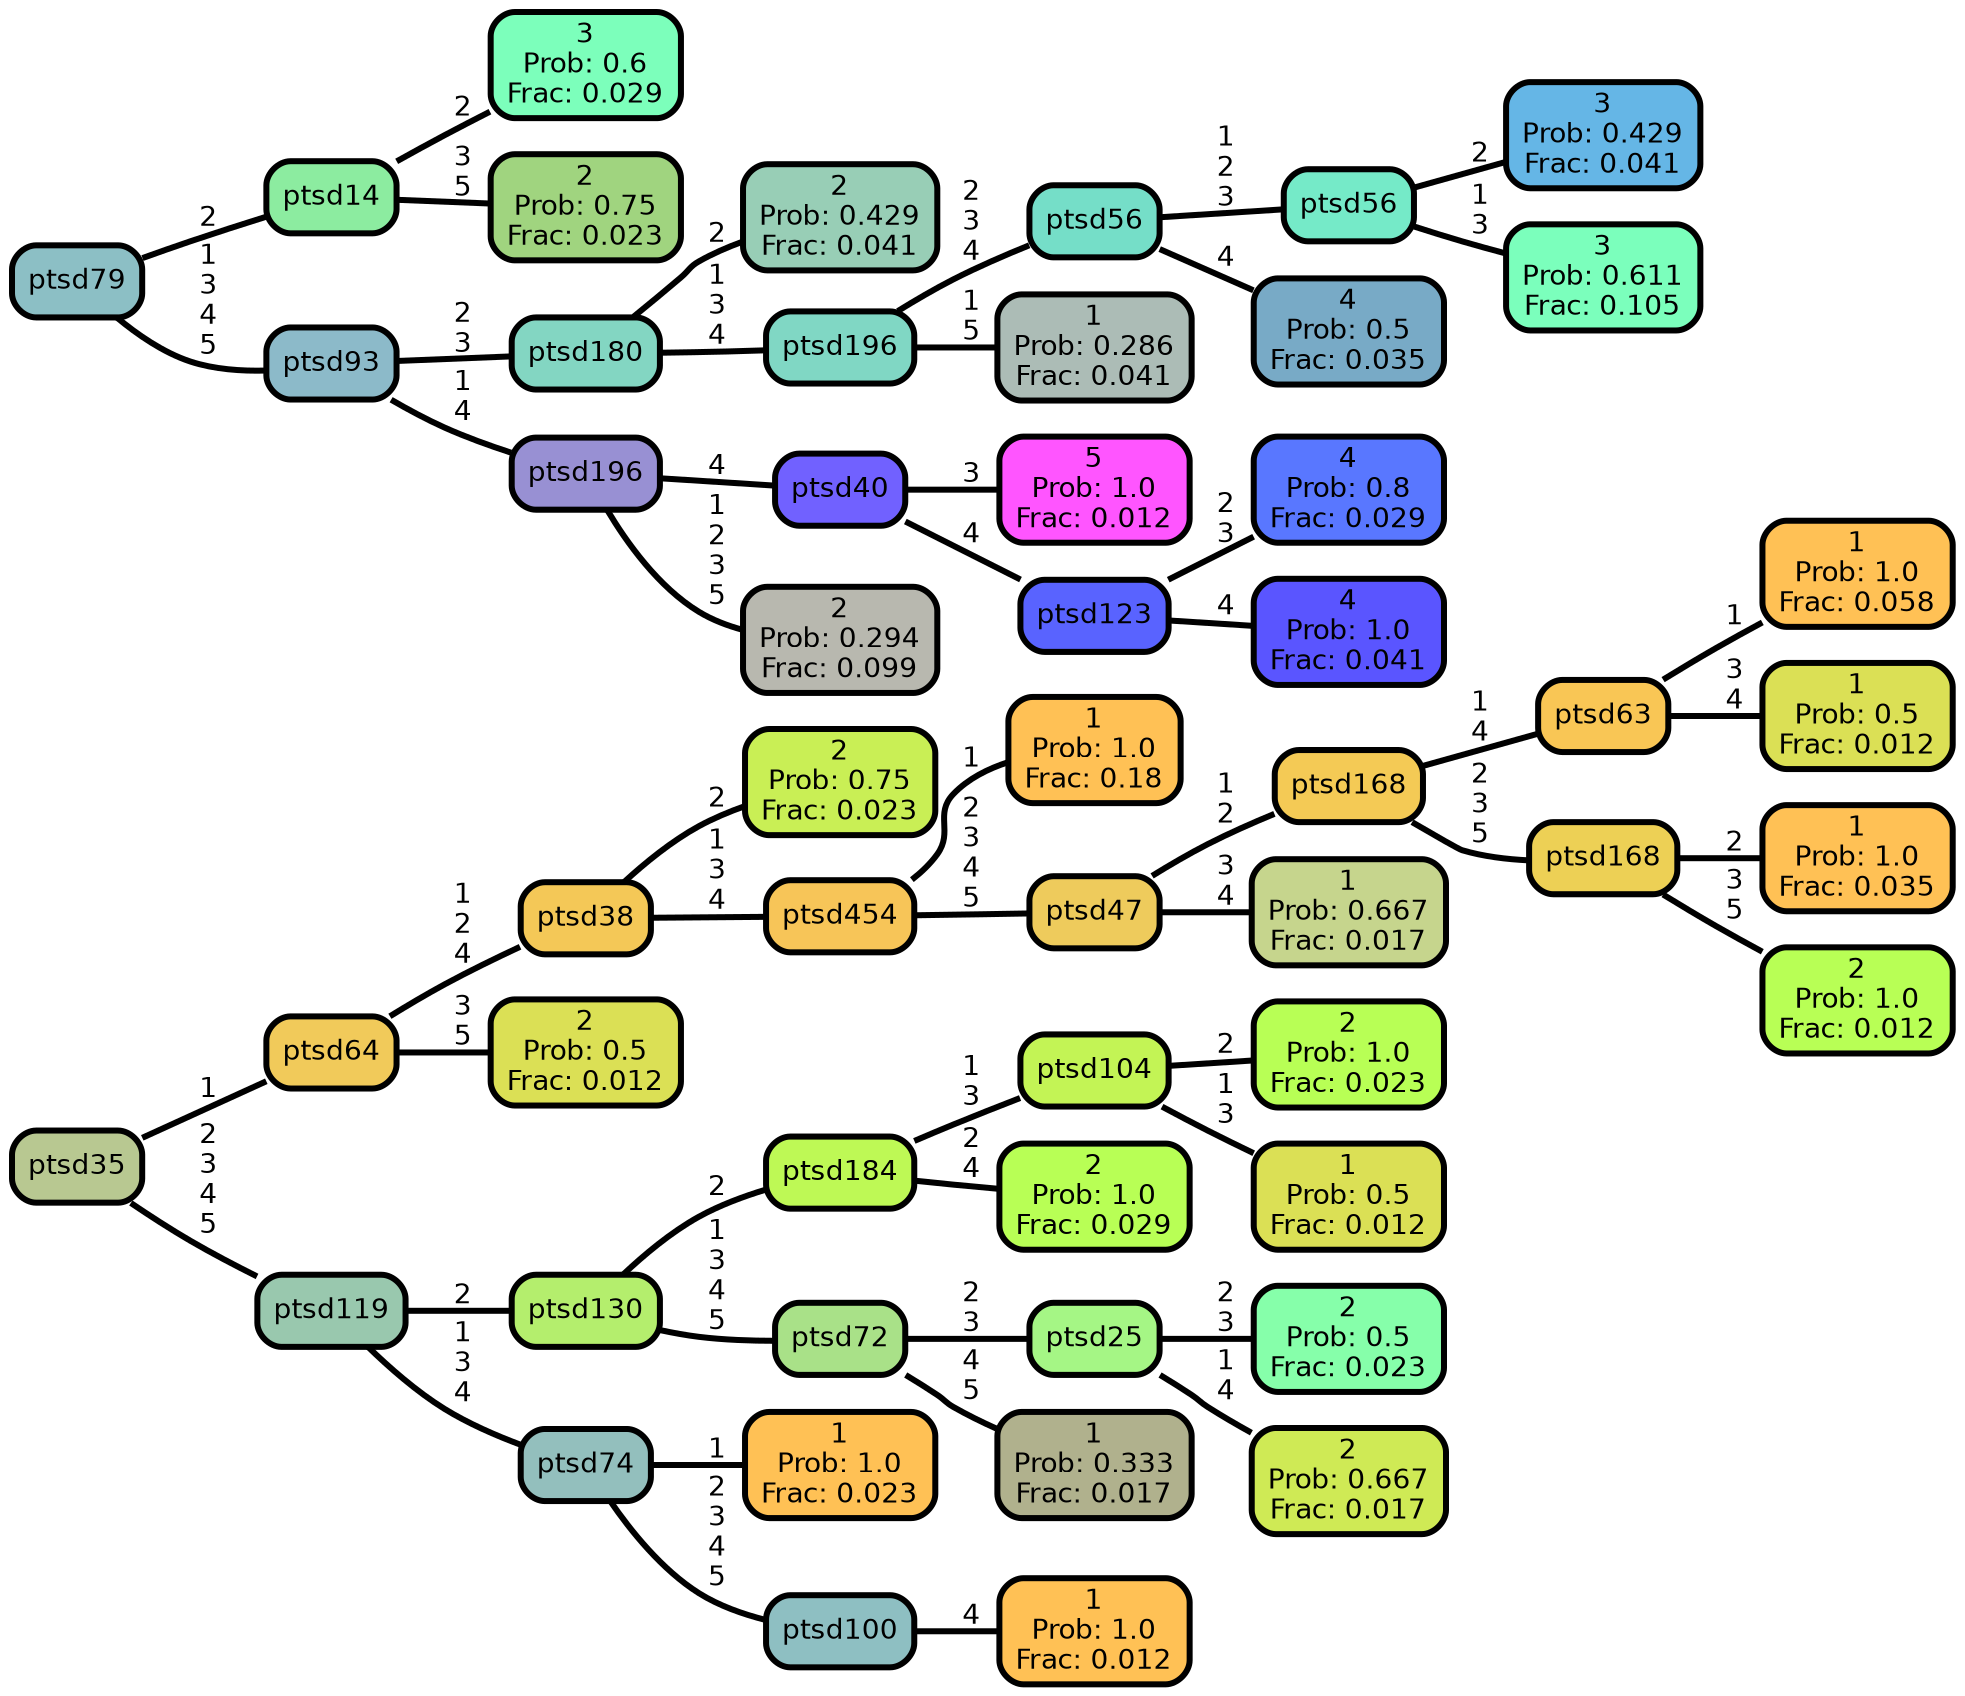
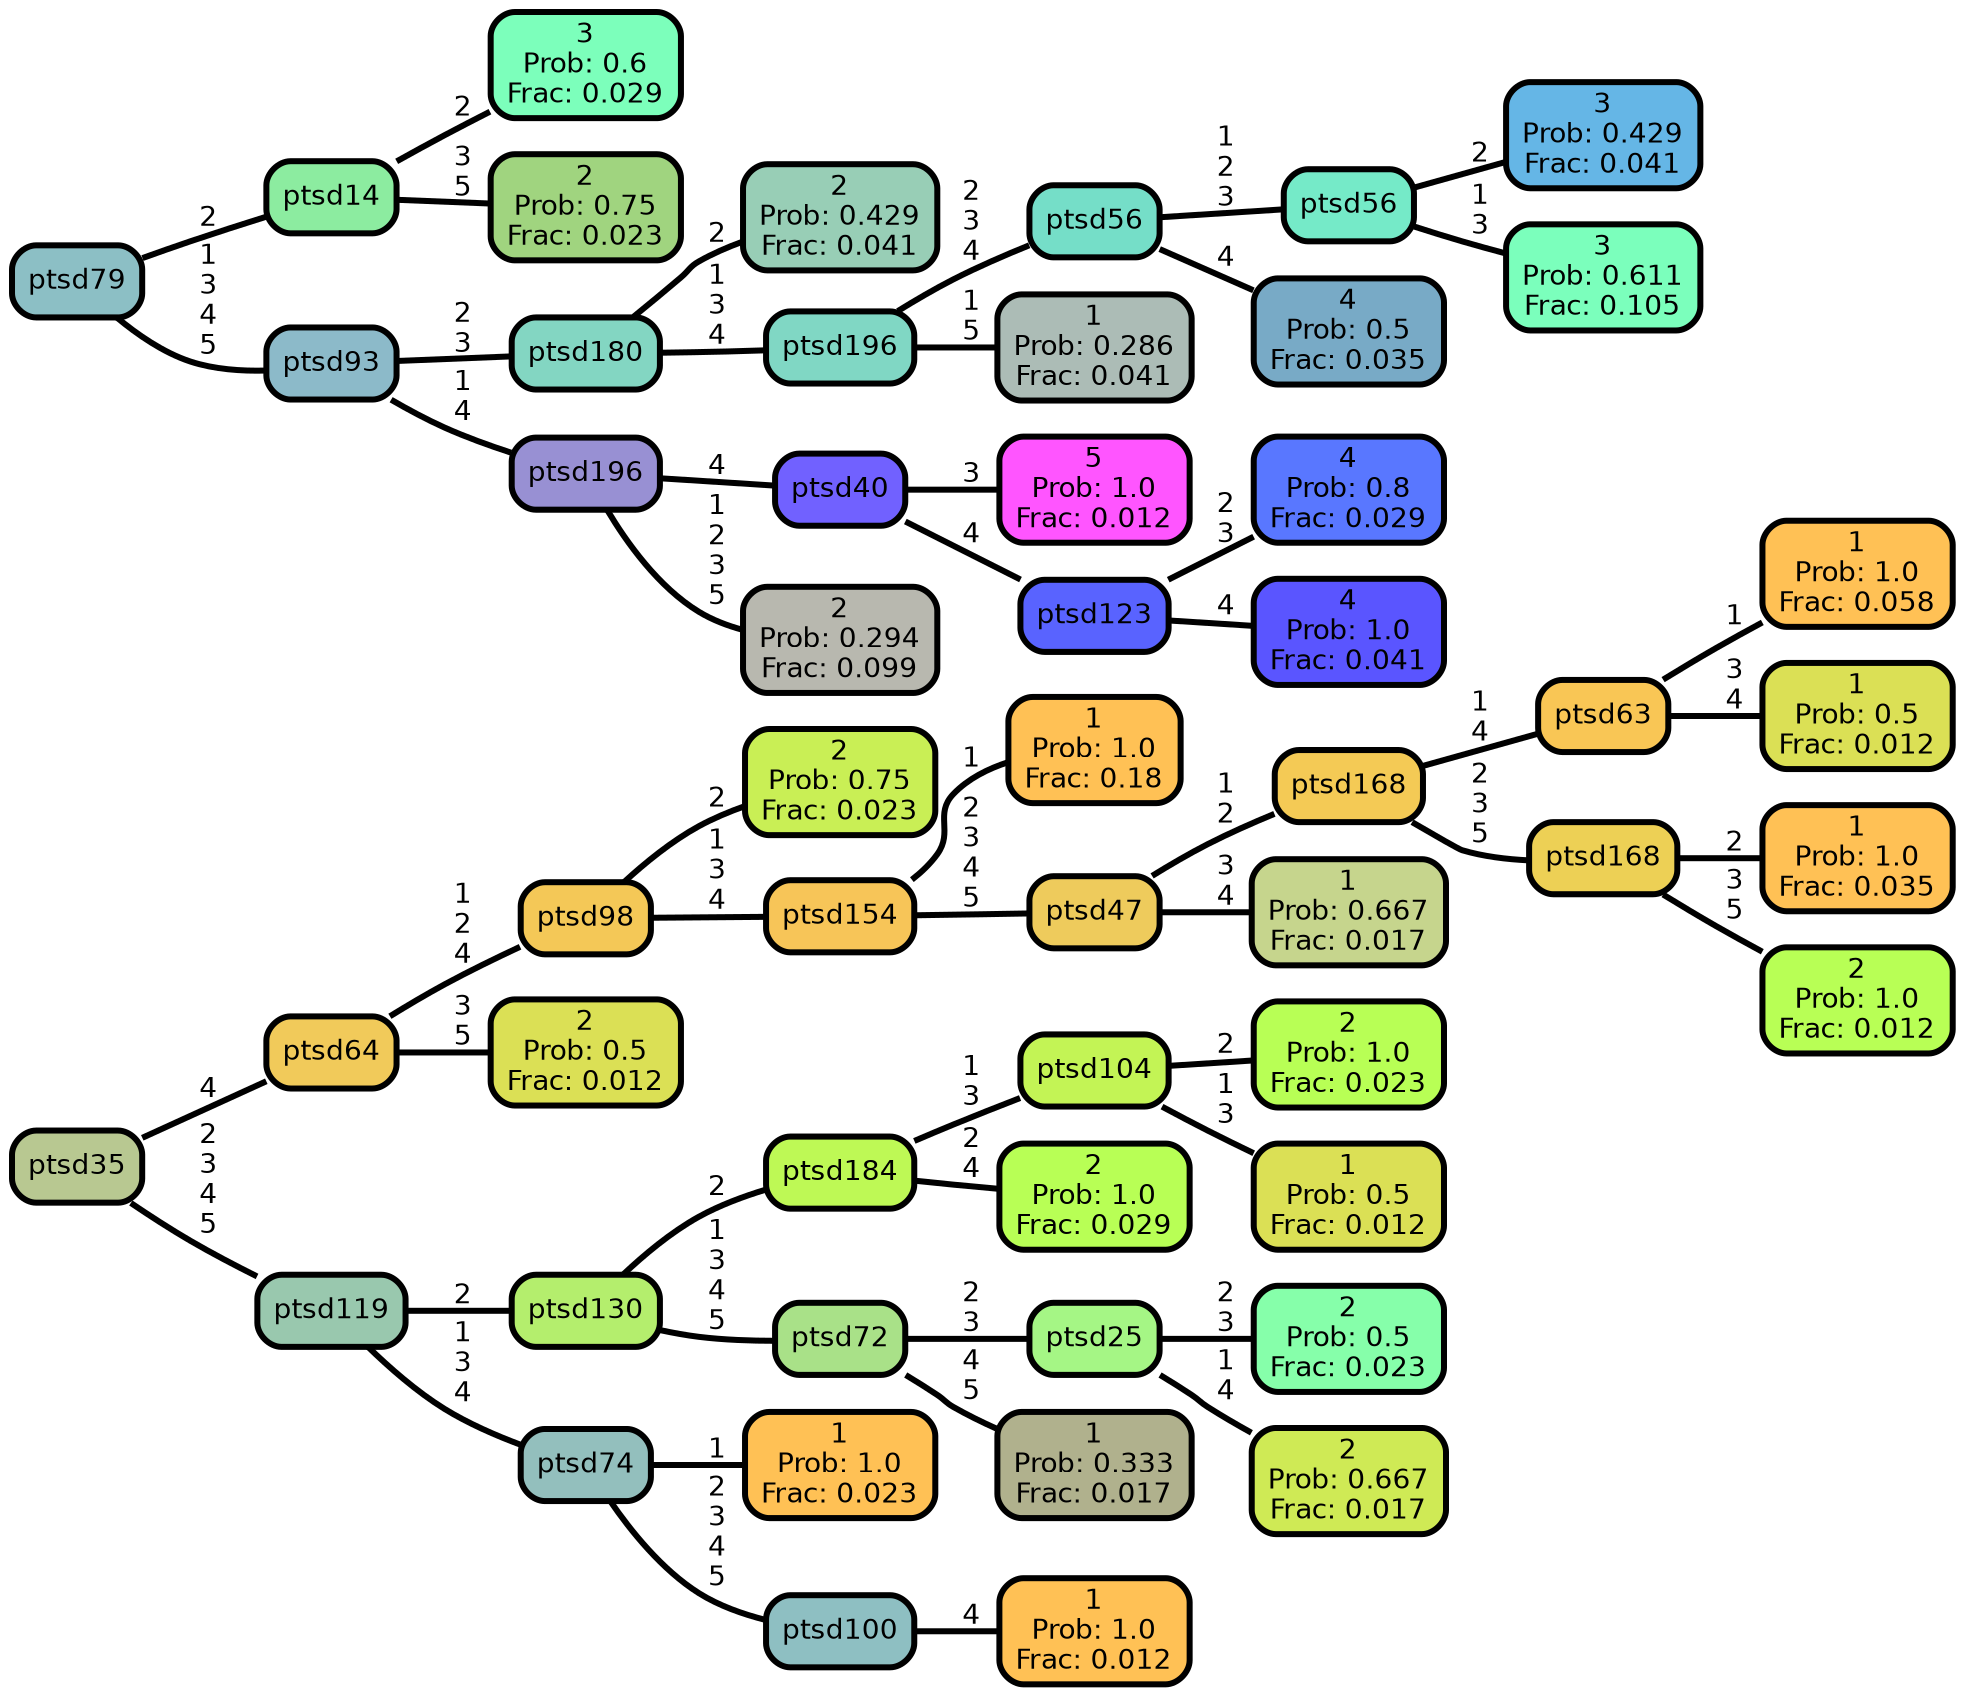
node "ptsd454": label "ptsd454" -> "ptsd154"
node "ptsd38": label "ptsd38" -> "ptsd98"
edge "ptsd64" -- "ptsd35": label " 1" -> " 4"
